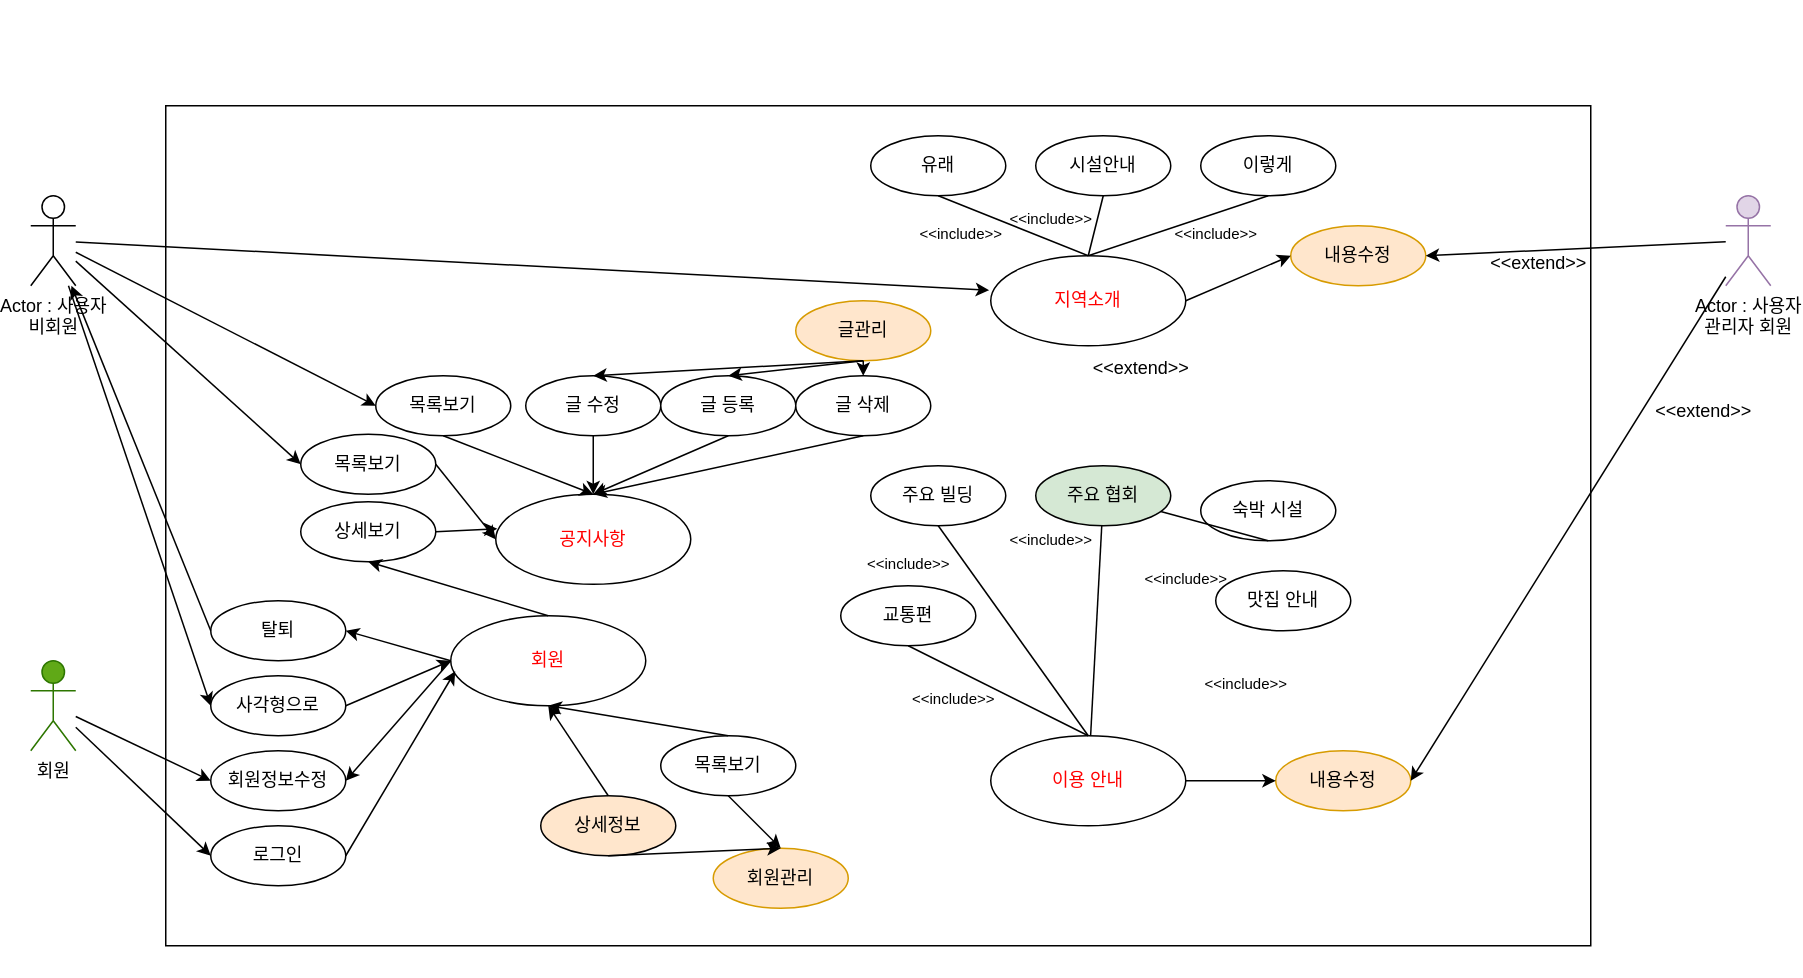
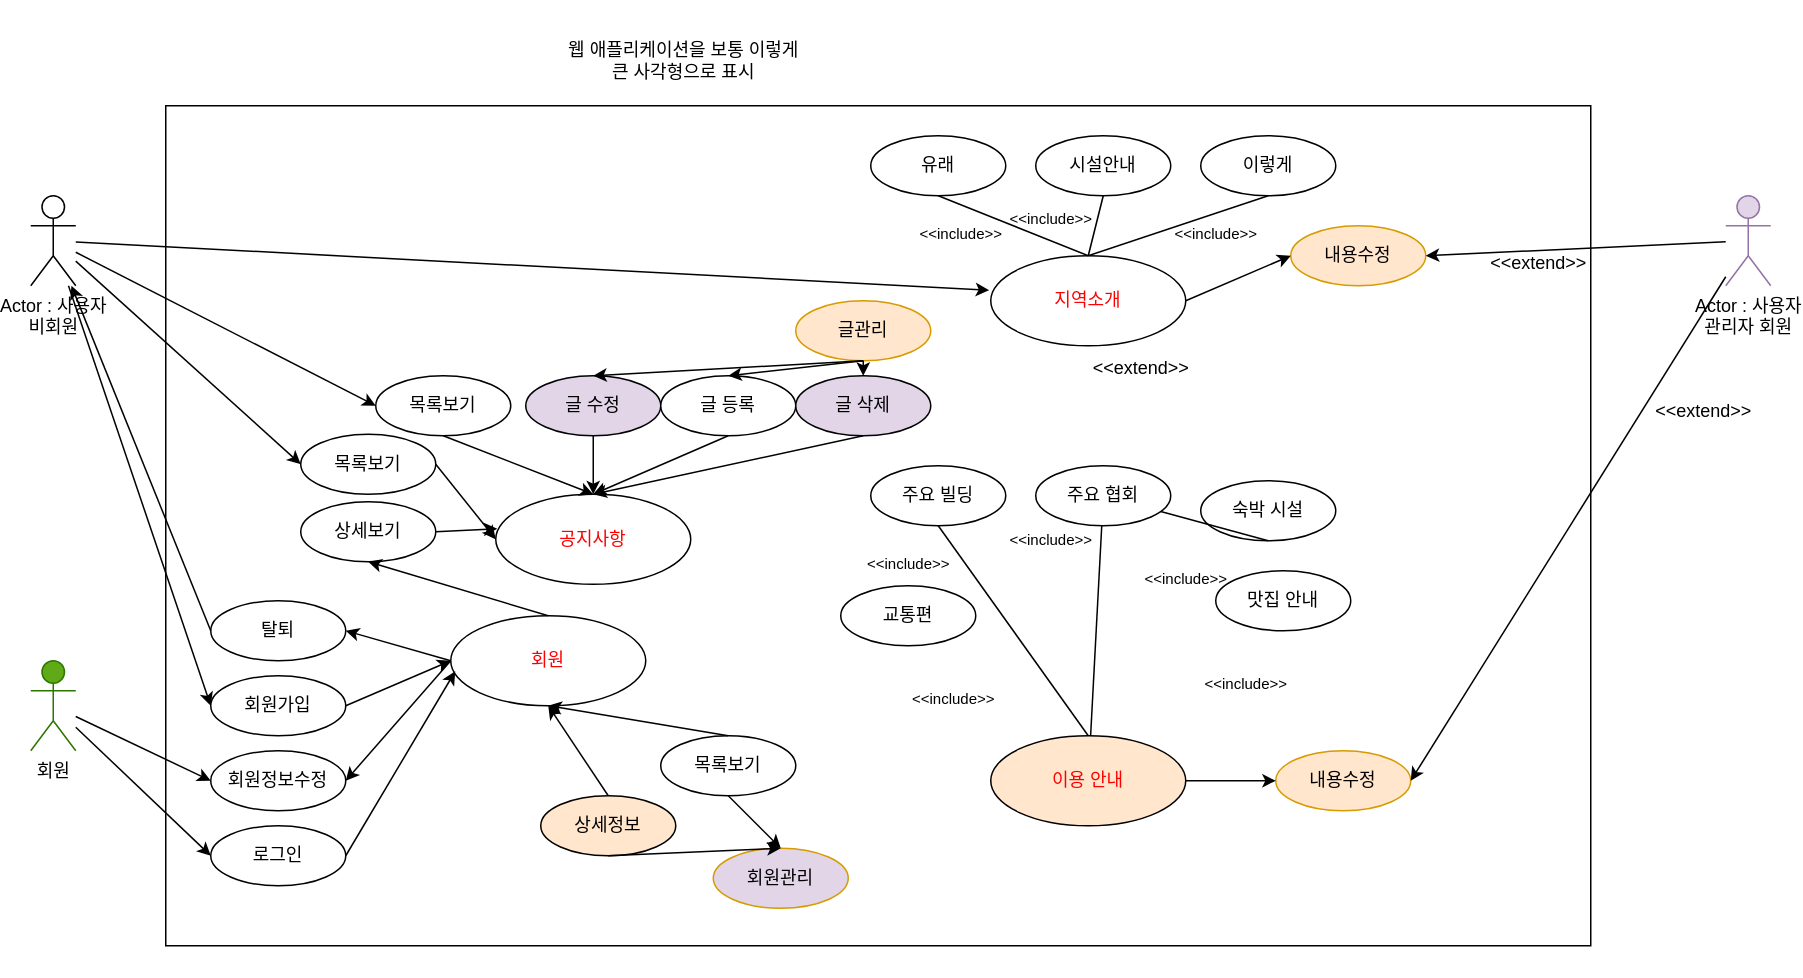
node "웹 애플리케이션을 보통 이렇게 큰 사각형으로 표시": added
node "글 수정": fillcolor #ffffff -> #e1d5e7
node "글 삭제": fillcolor #ffffff -> #e1d5e7
node "주요 협회": fillcolor #d5e8d4 -> #ffffff
edge "교통편" -- "이용 안내": removed
node "사각형으로": label "사각형으로" -> "회원가입"
node "이용 안내": fillcolor #ffffff -> #ffe6cc
node "회원관리": fillcolor #ffe6cc -> #e1d5e7
